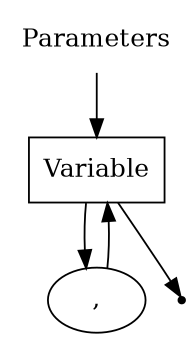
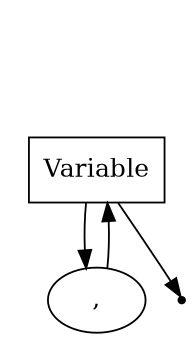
node "Parameters": removed
